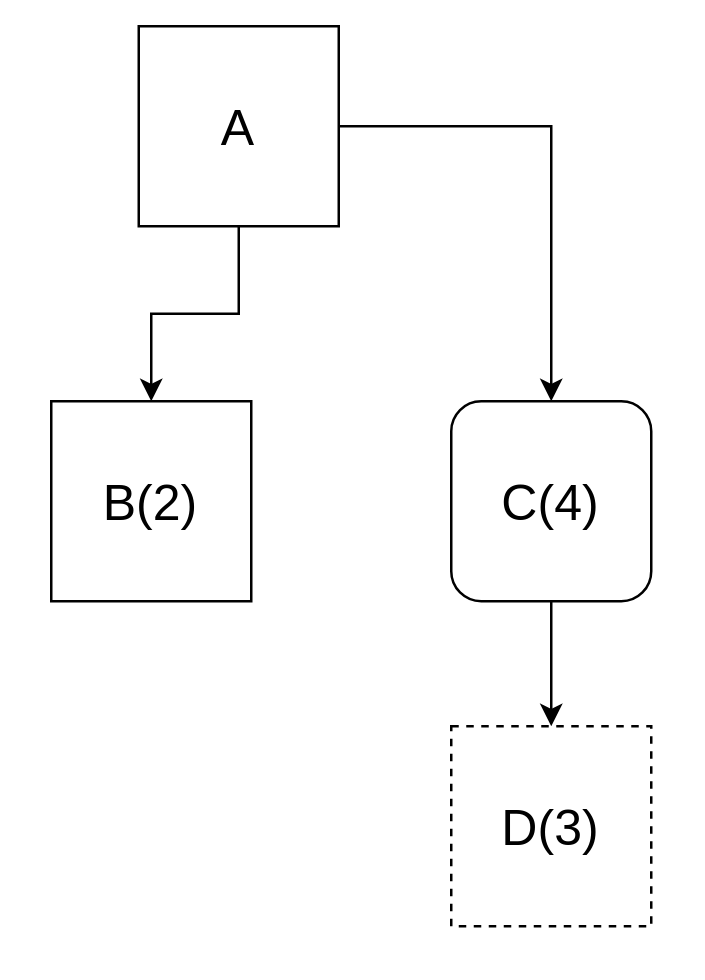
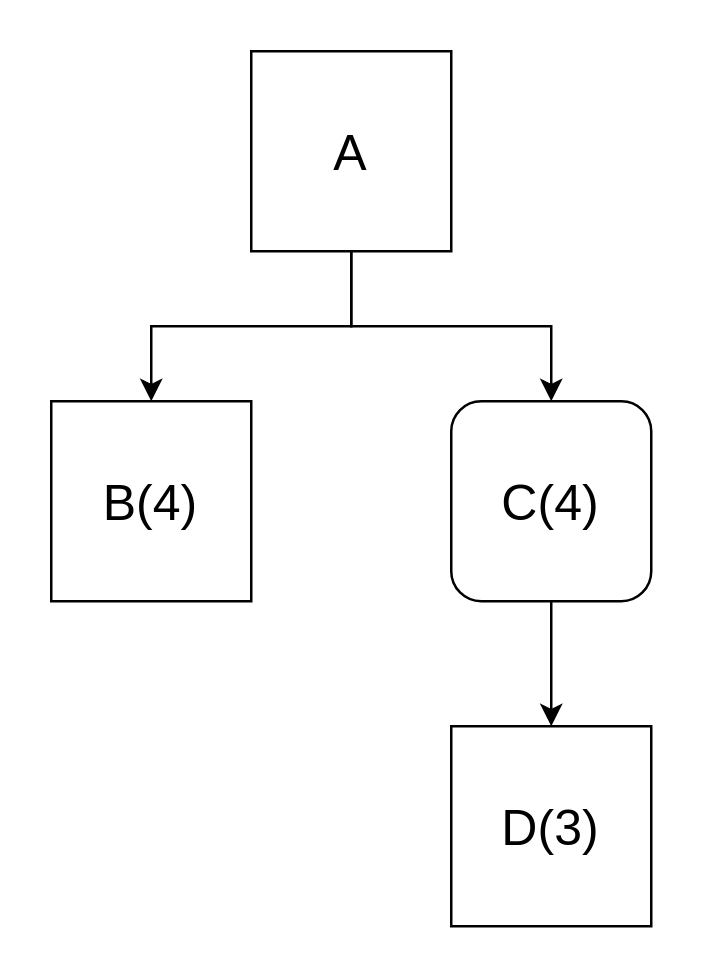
node "A": moved (239, 126) -> (351, 151)
node "B(2)": label "B(2)" -> "B(4)"
node "D(3)": style dashed -> solid
